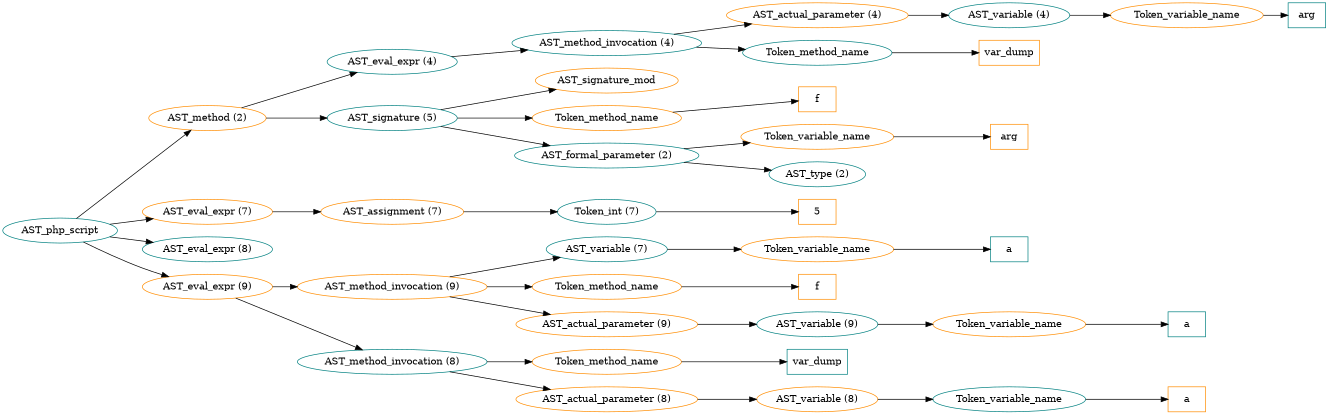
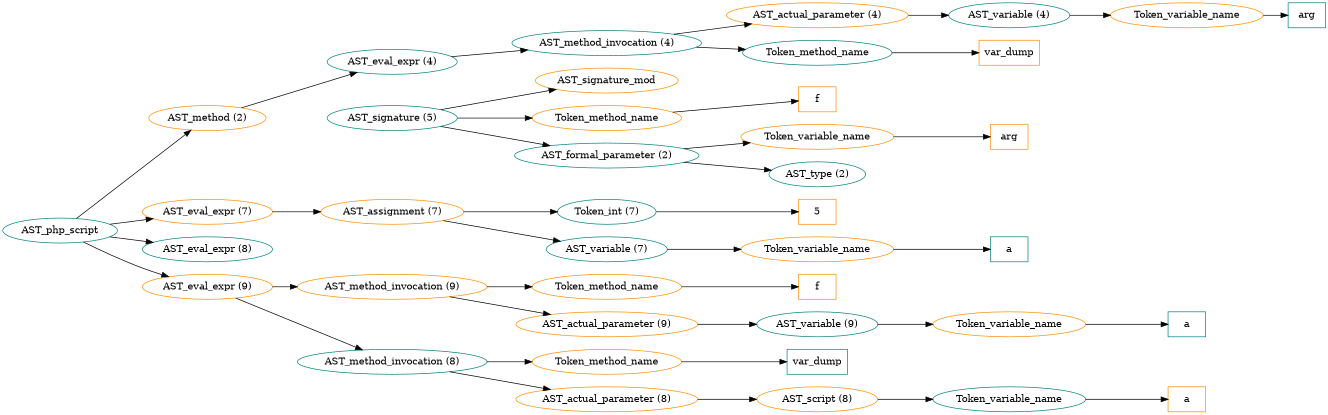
edge "AST_method (2)" -> "AST_signature (5)": removed
edge "AST_method_invocation (9)" -> "AST_variable (7)": now "AST_assignment (7)" -> "AST_variable (7)"
node "AST_variable (8)": label "AST_variable (8)" -> "AST_script (8)"
